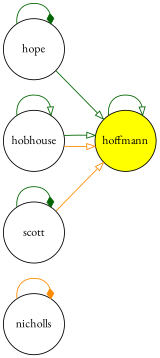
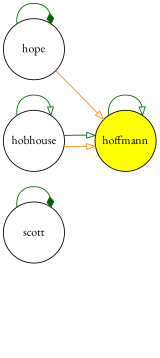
edge "hope" -> "hoffmann": color darkgreen -> darkorange
edge "scott" -> "hoffmann": removed
node "nicholls": removed
